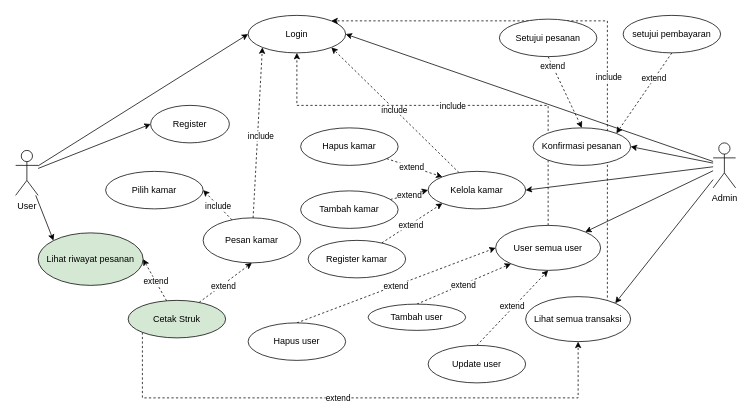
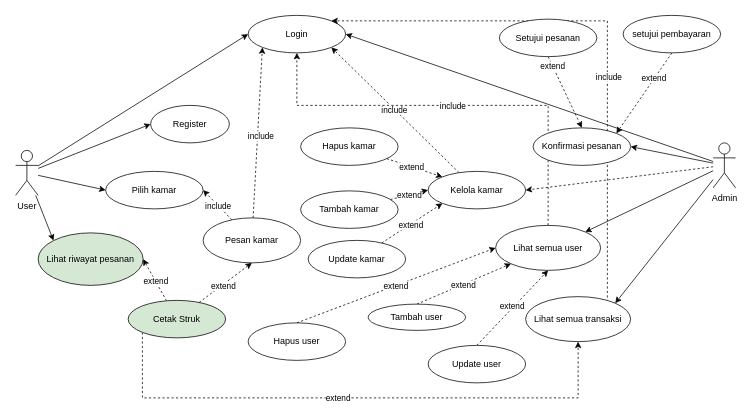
edge "Admin" -> "Kelola kamar": style solid -> dashed
edge "User" -> "Pilih kamar": added
node "User semua user": label "User semua user" -> "Lihat semua user"
node "Register kamar": label "Register kamar" -> "Update kamar"
